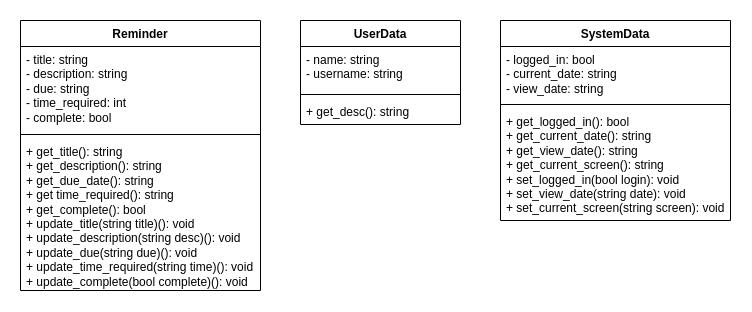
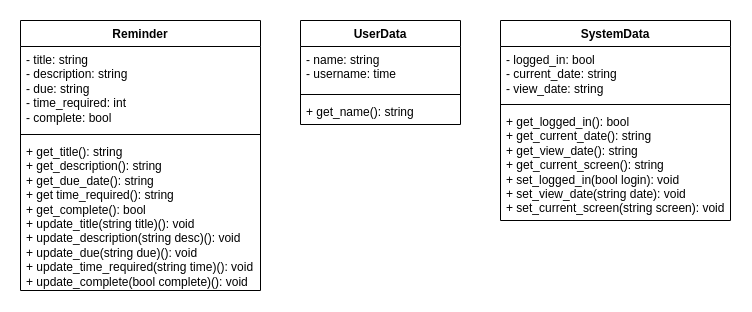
node "- name: string - username: string": label "- name: string - username: string" -> "- name: string - username: time"
node "+ get_desc(): string": label "+ get_desc(): string" -> "+ get_name(): string"
